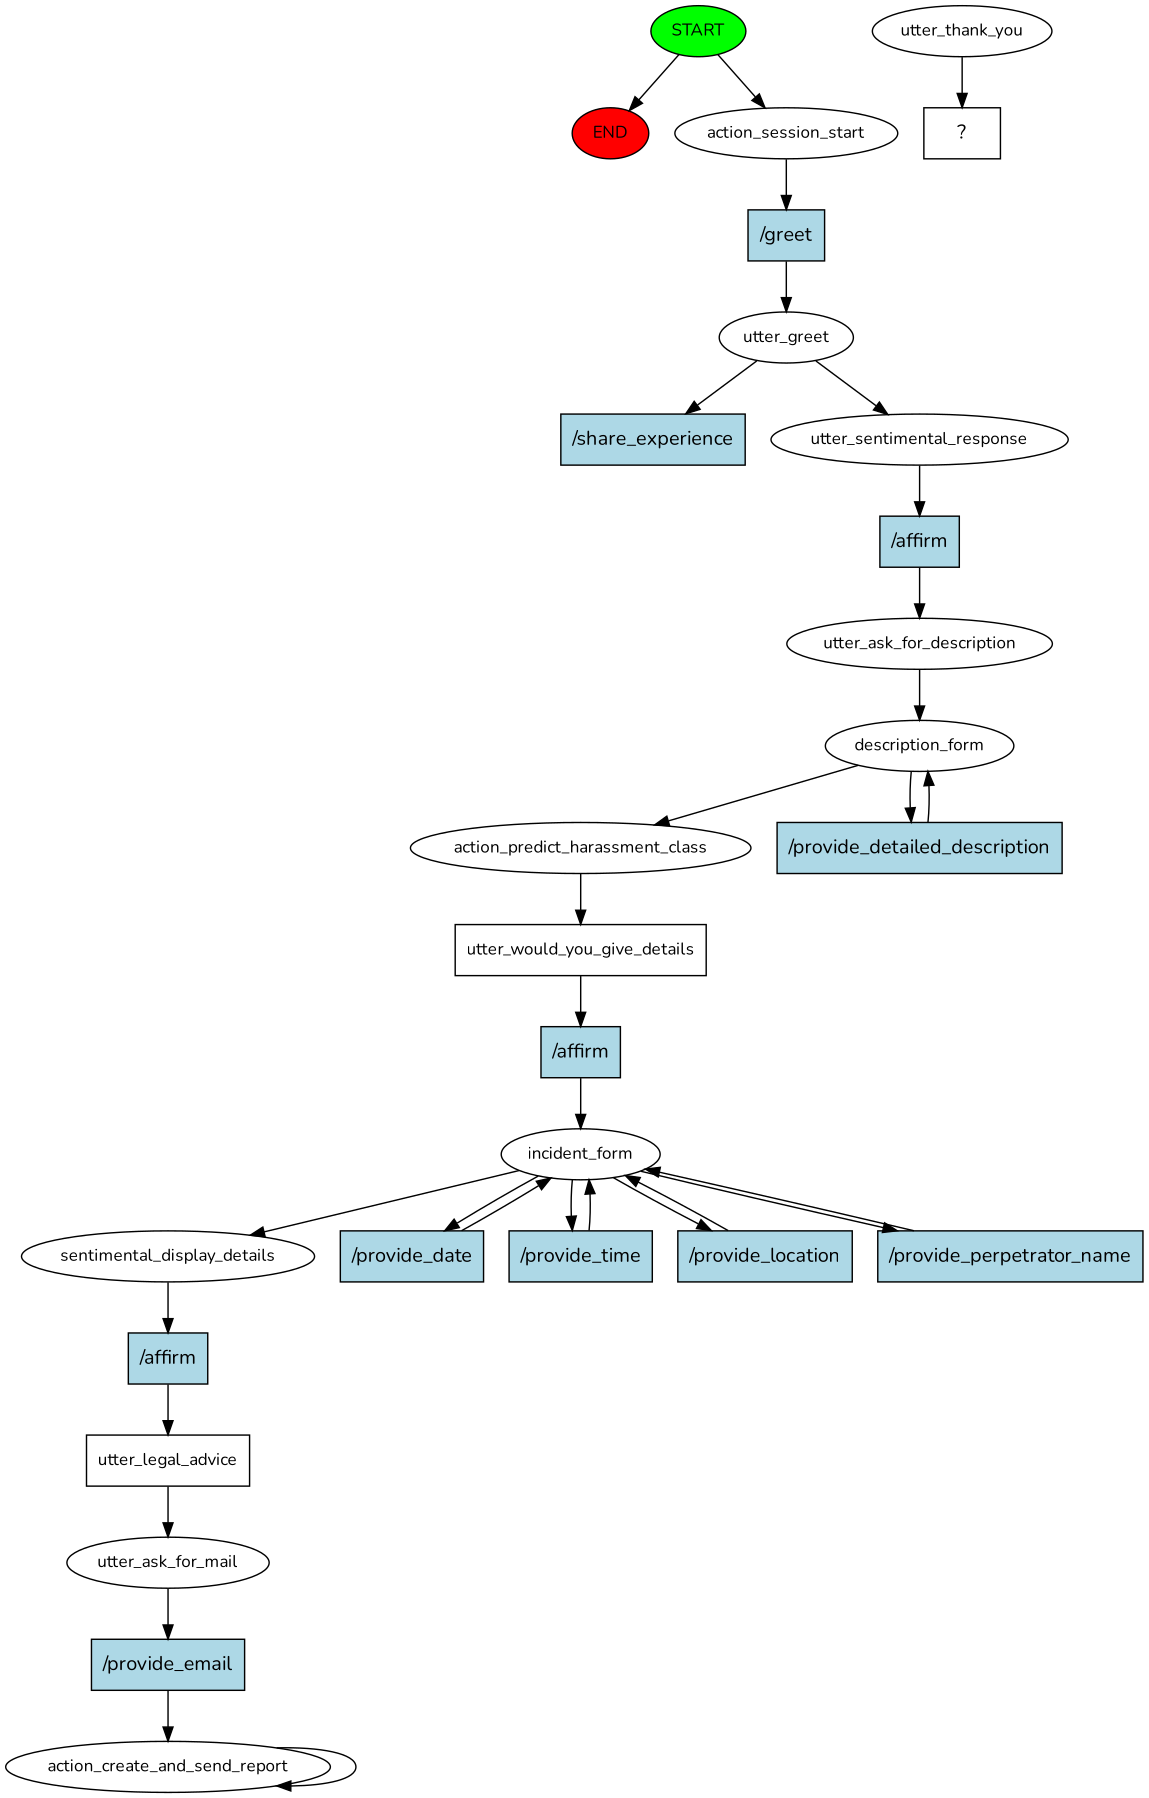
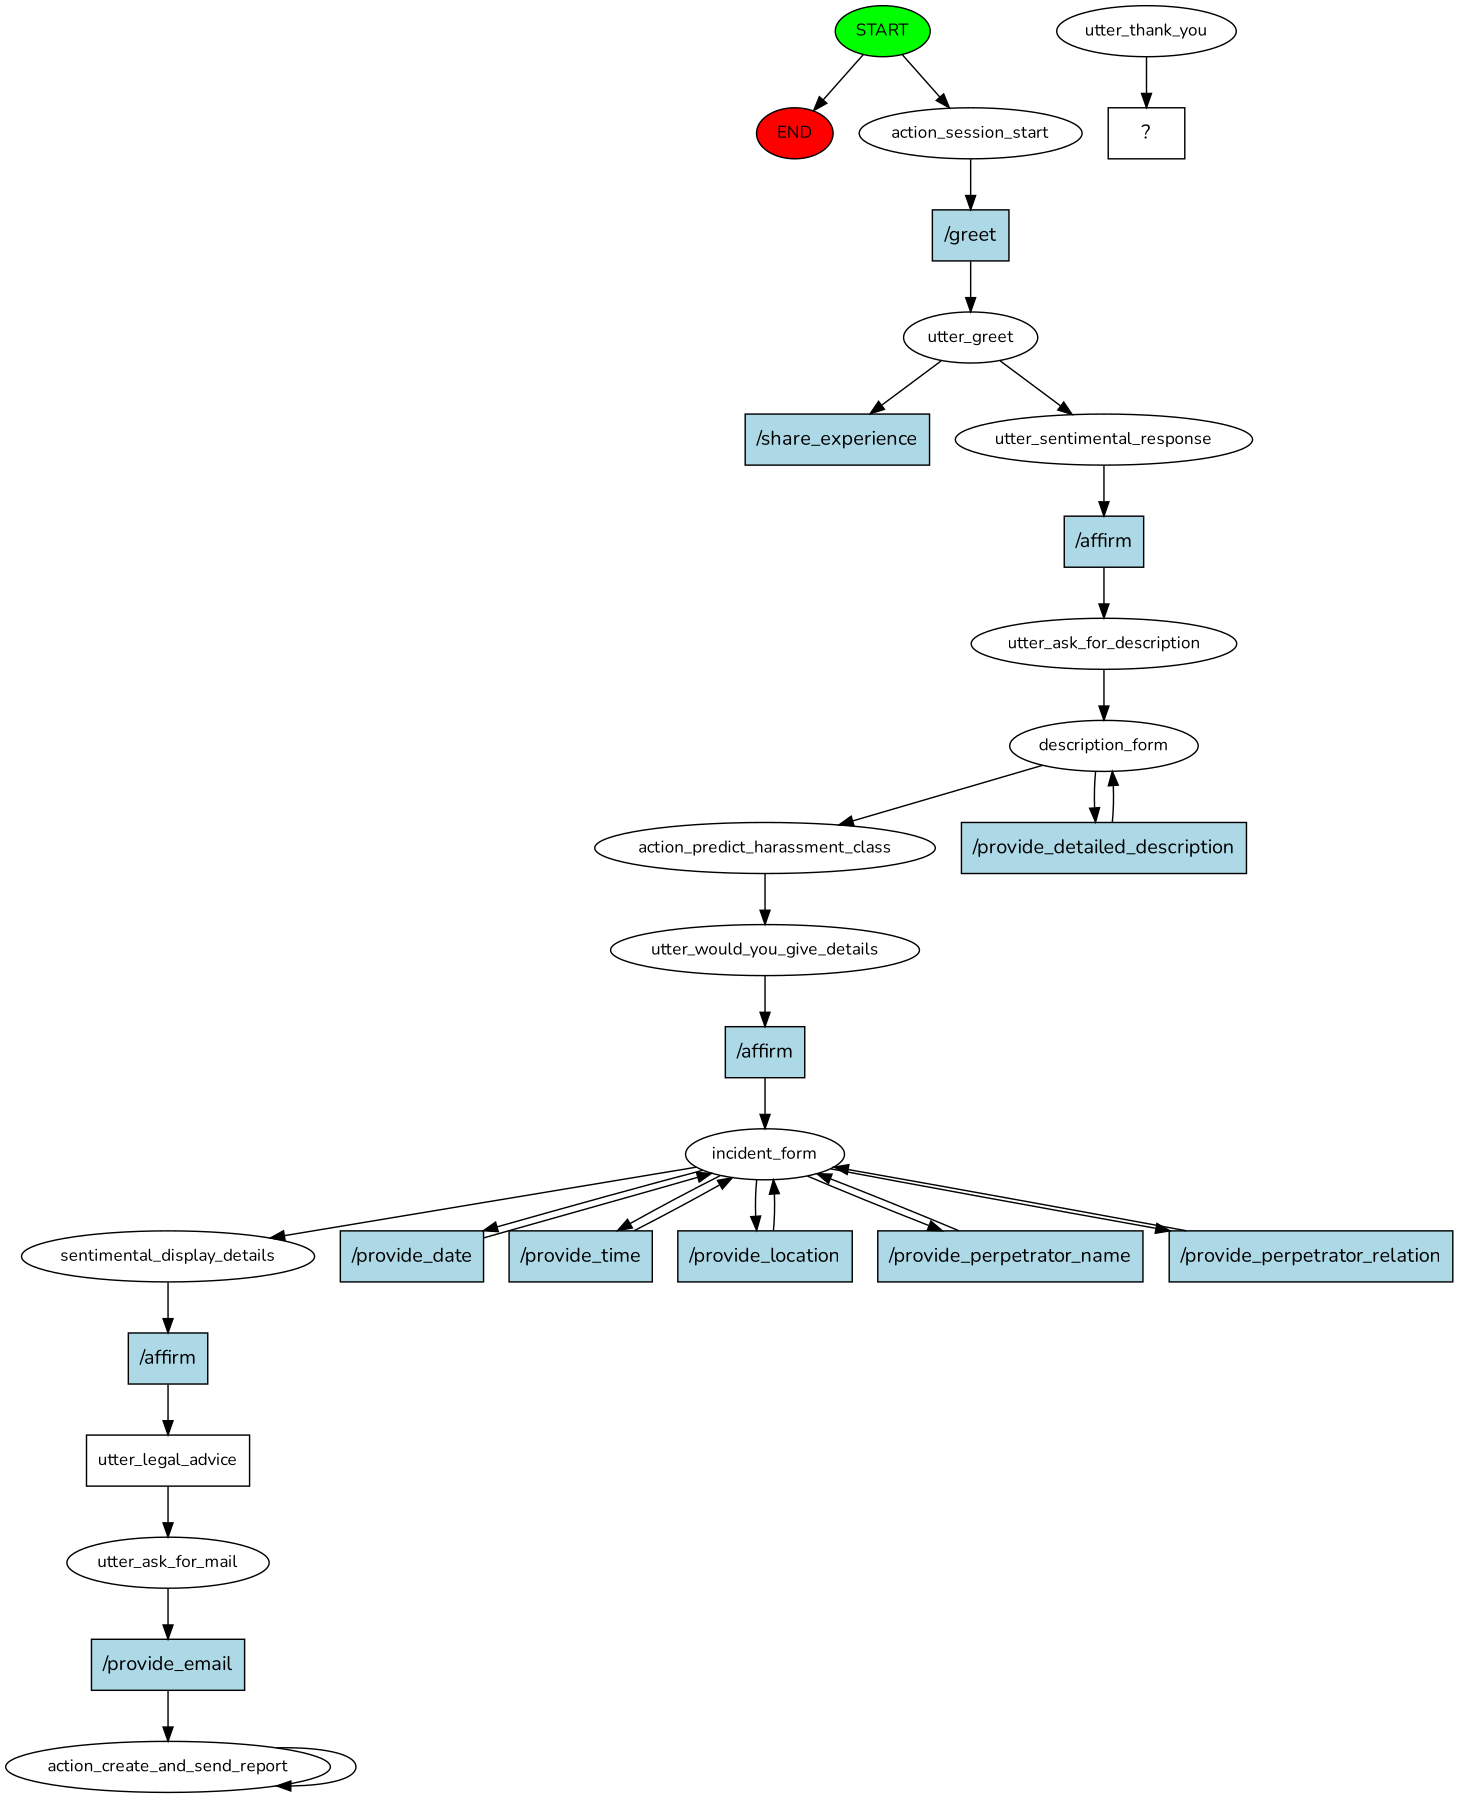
node "utter_would_you_give_details": shape box -> ellipse
node "/provide_perpetrator_relation": added
